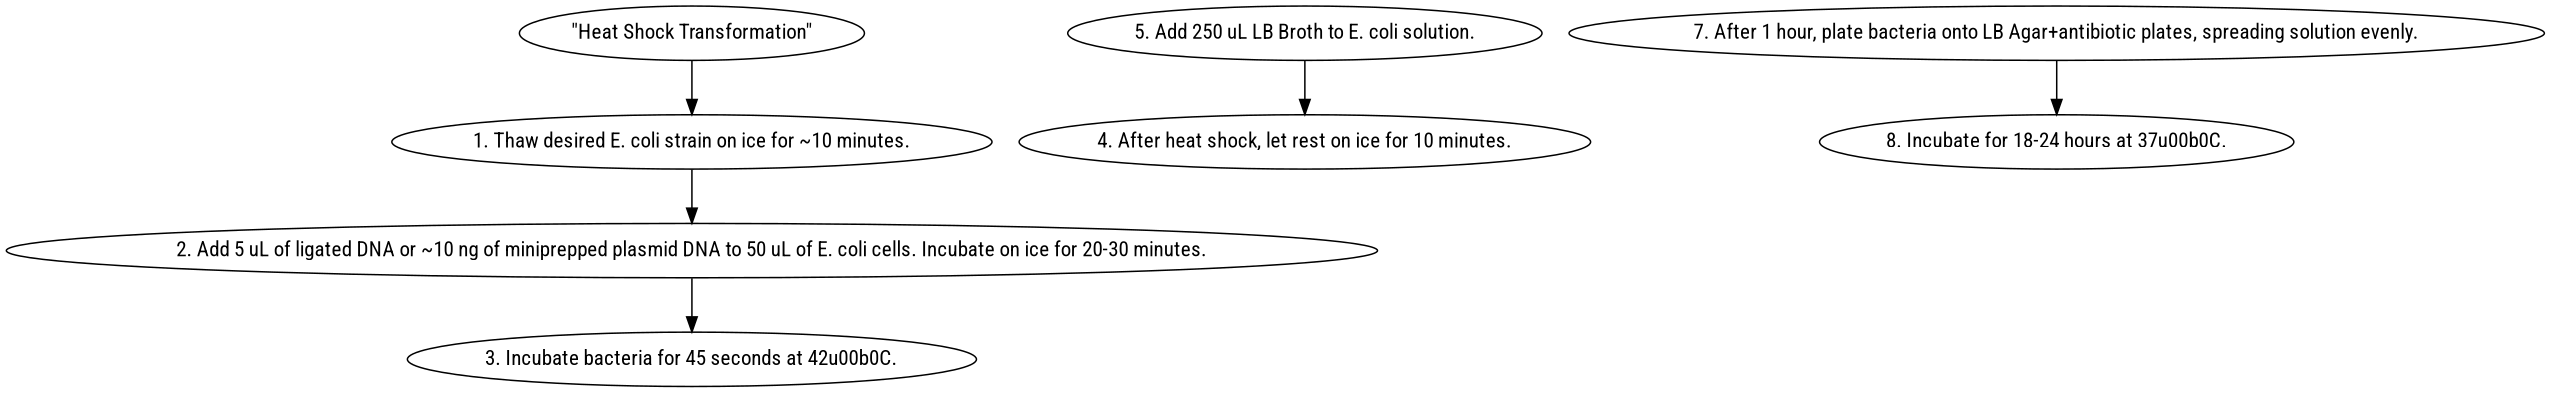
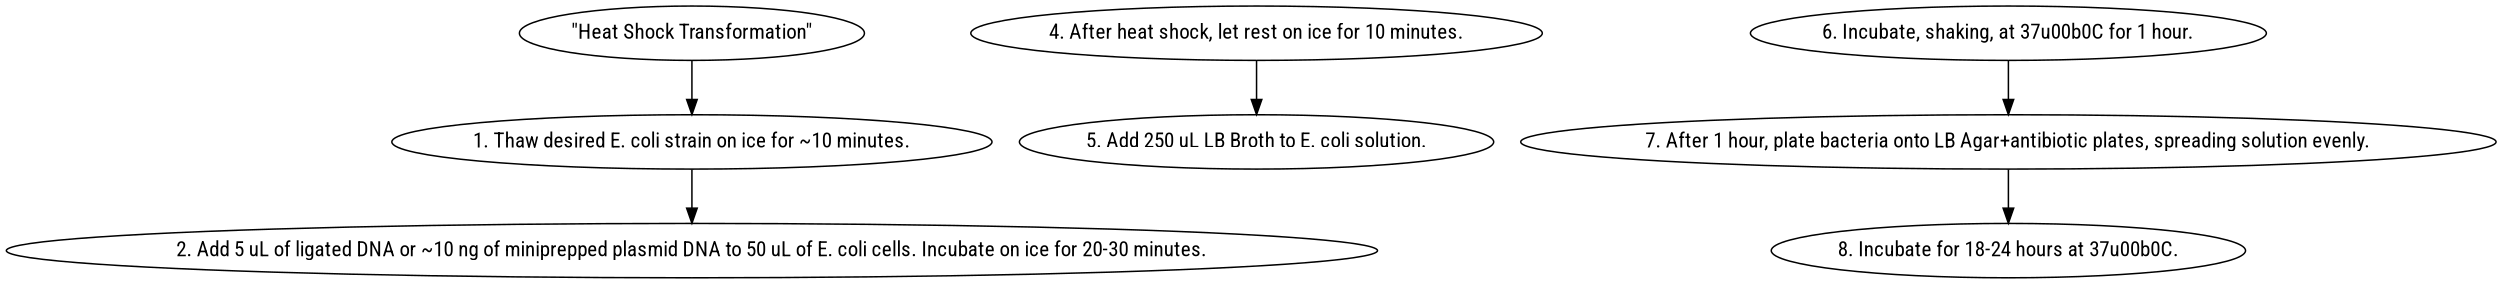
node "6. Incubate, shaking, at 37u00b0C for 1 hour.": added
edge "5. Add 250 uL LB Broth to E. coli solution." -> "4. After heat shock, let rest on ice for 10 minutes.": reversed
node "3. Incubate bacteria for 45 seconds at 42u00b0C.": removed
